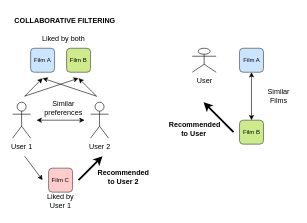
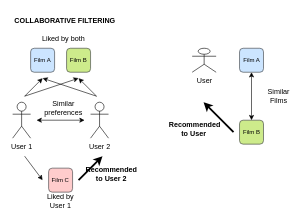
node "Recommended to User 2": moved (123, 177) -> (111, 174)
